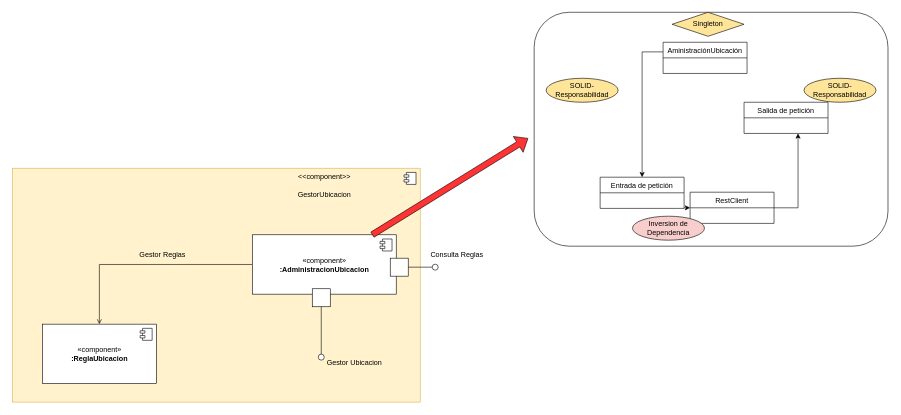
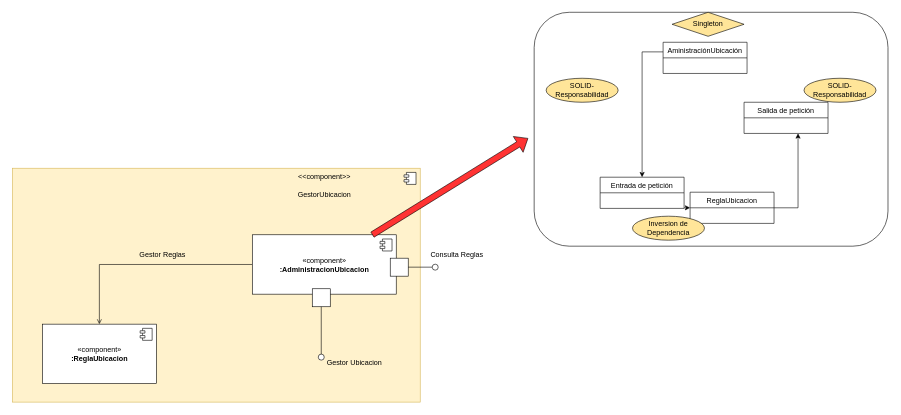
node "RestClient": label "RestClient" -> "ReglaUbicacion"
node "Inversion de Dependencia": fillcolor #f8cecc -> #ffe599
